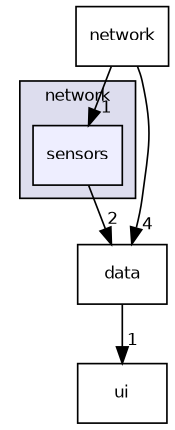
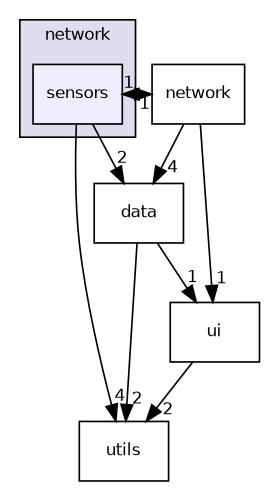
edge "sensors" -> "network": added
edge "network" -> "ui": added
node "utils": added
